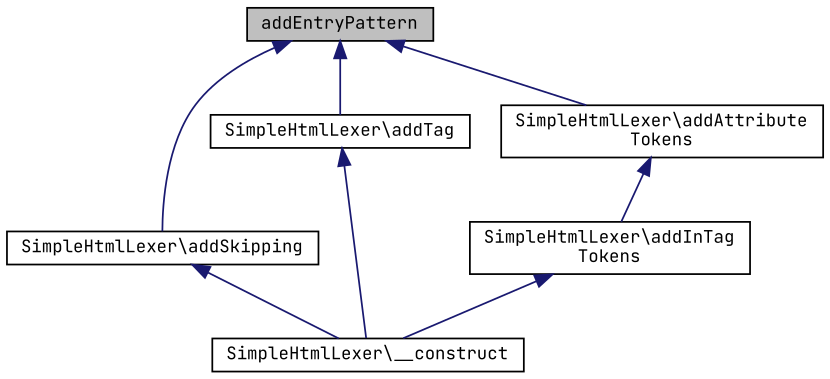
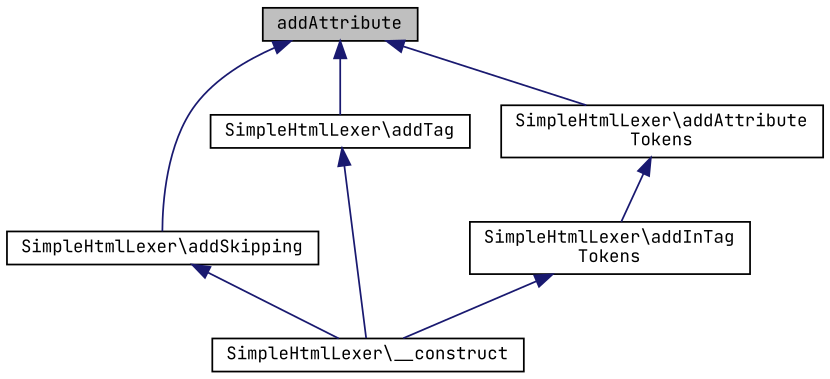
node "addEntryPattern": label "addEntryPattern" -> "addAttribute"
